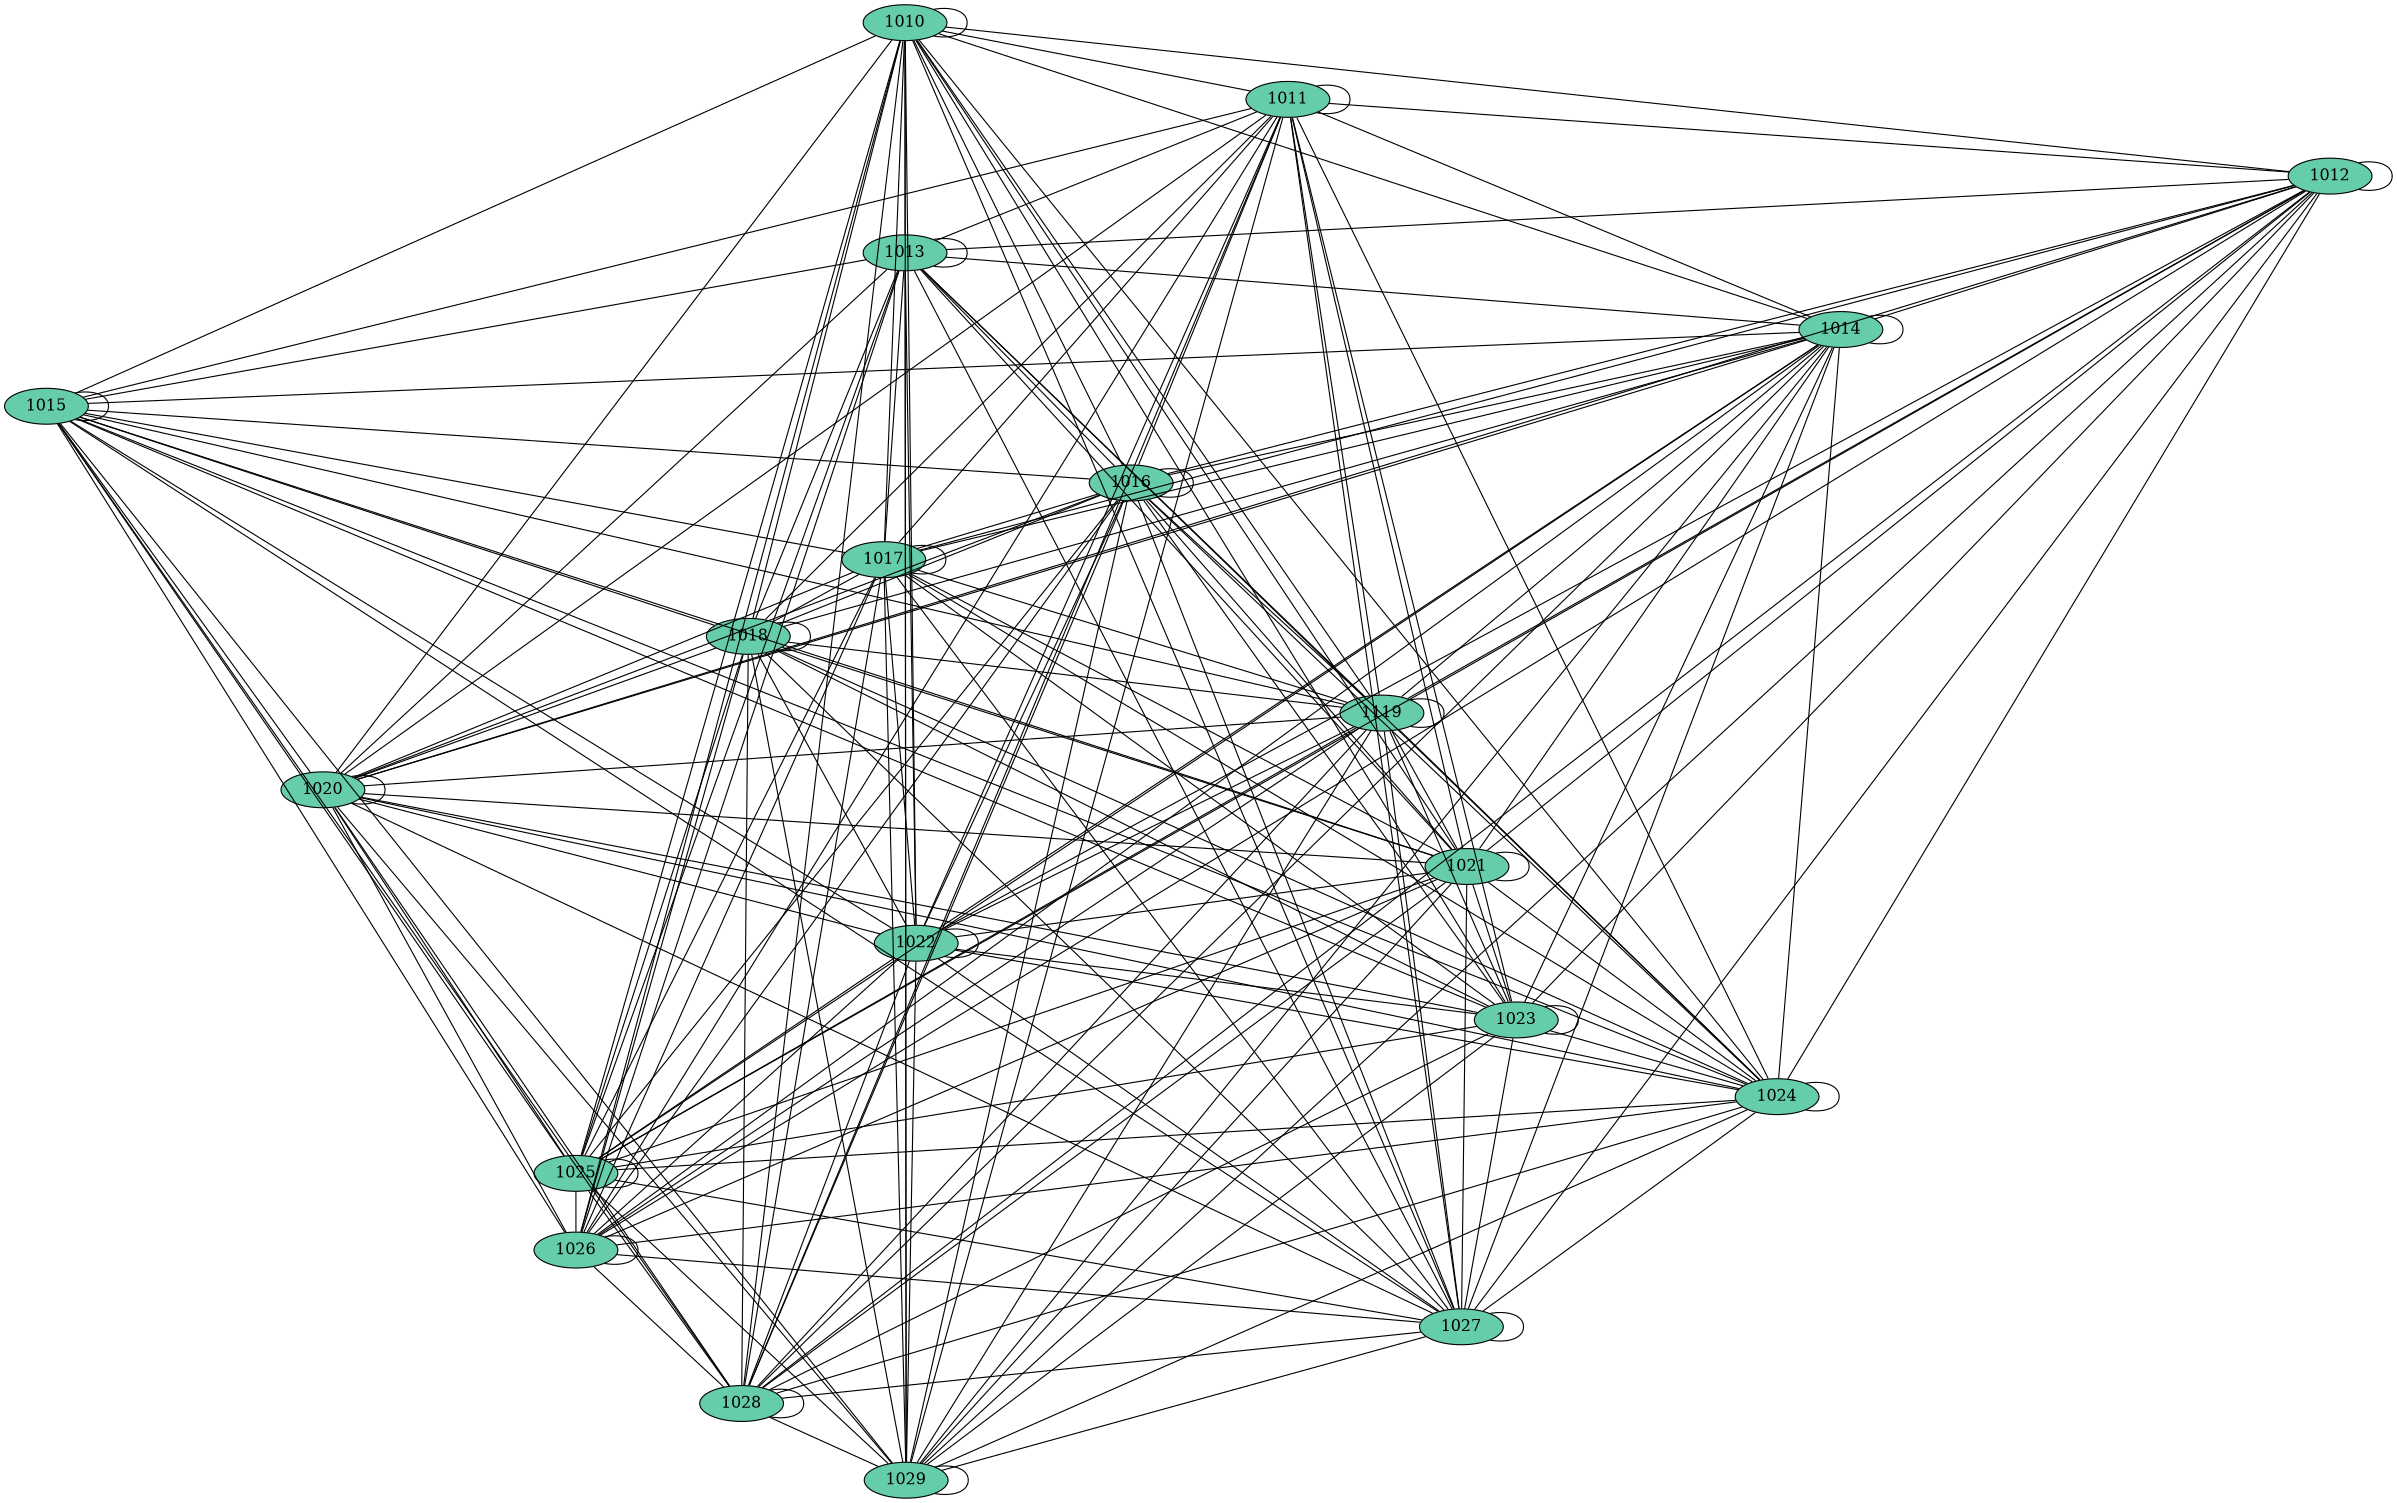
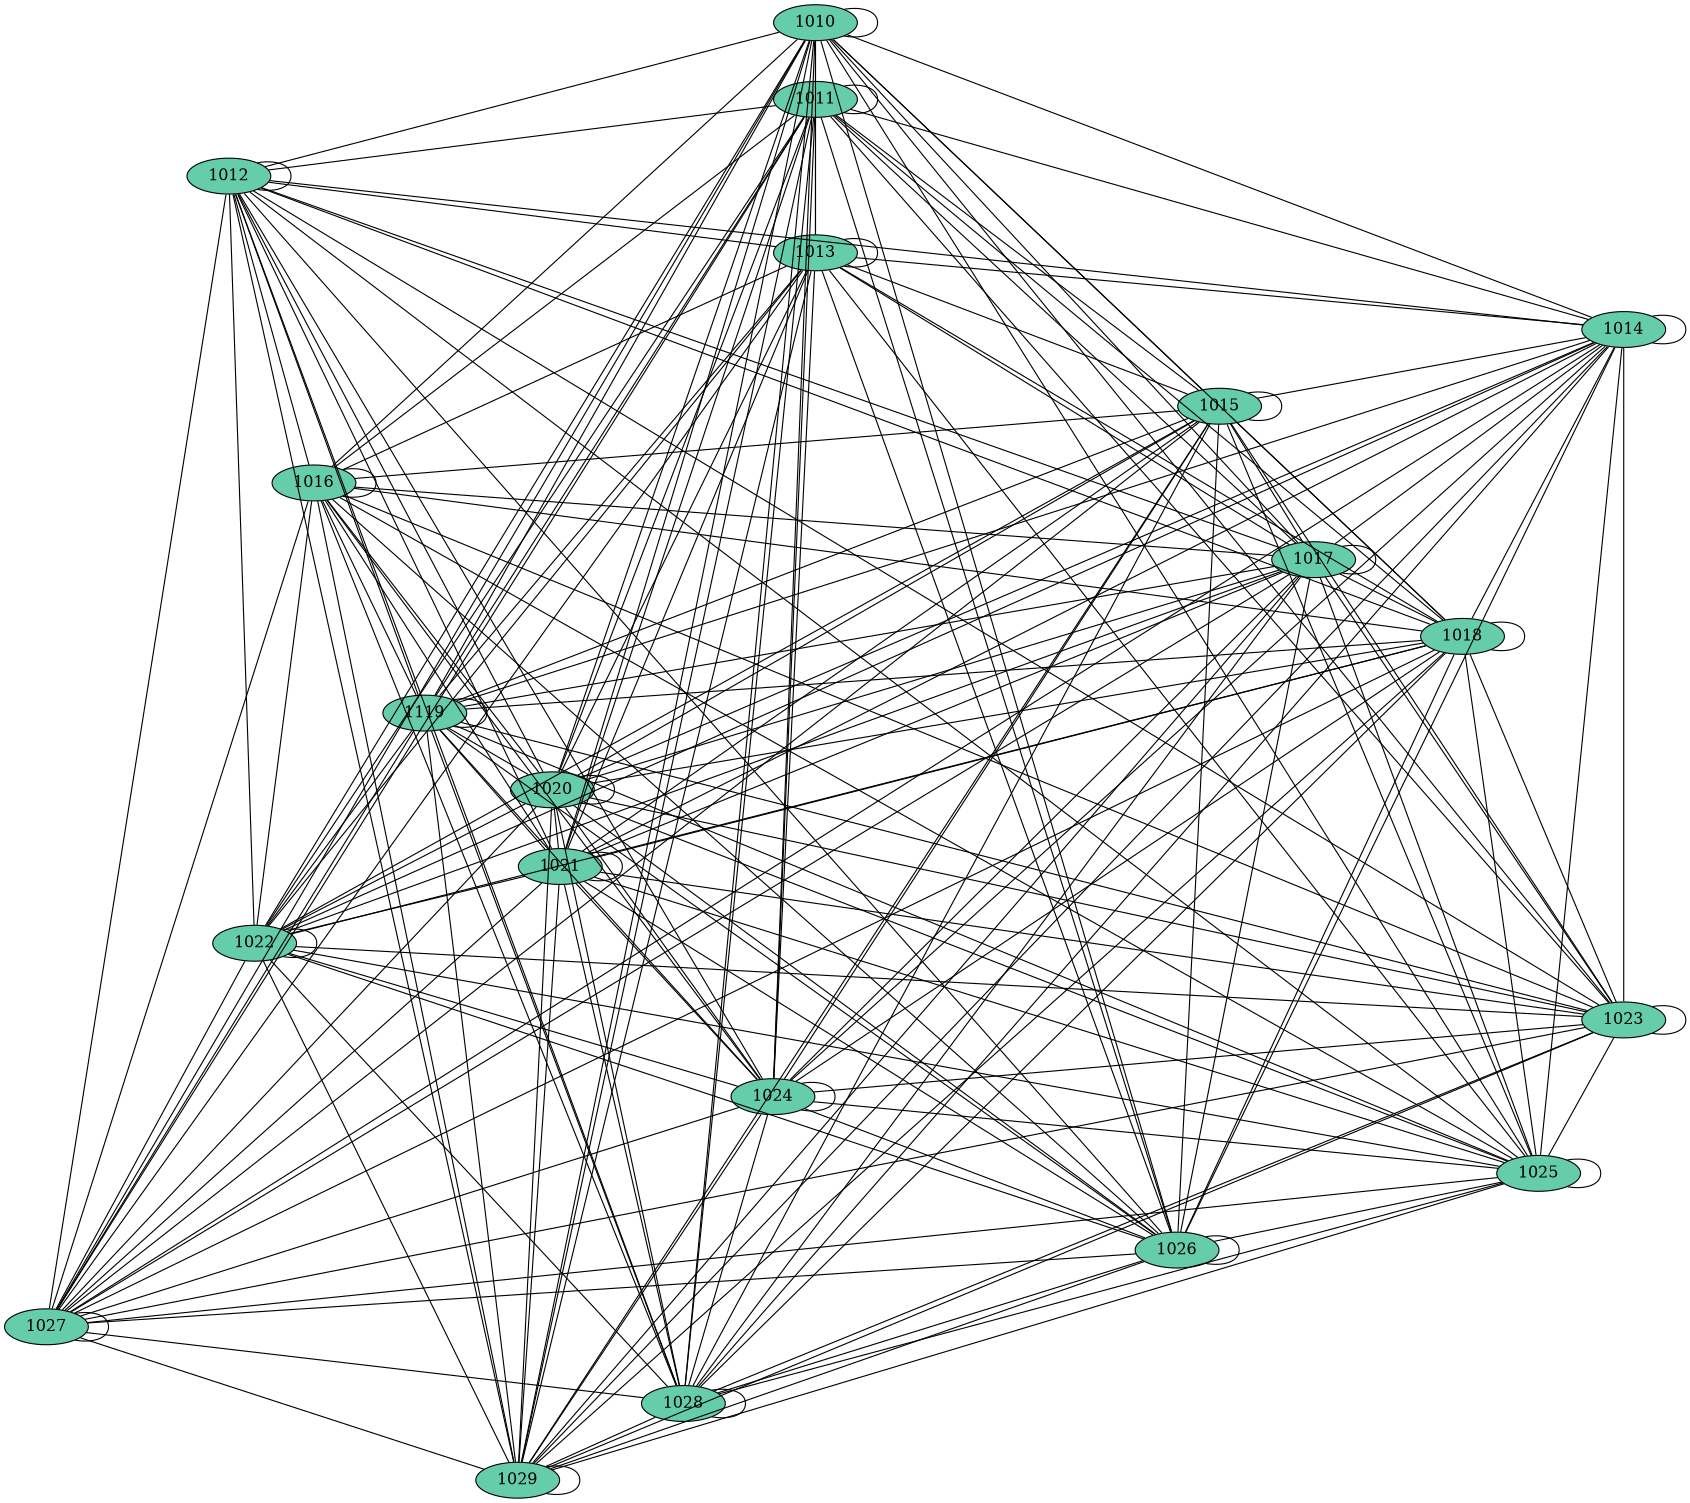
edge "1014" -- "1016": removed
edge "1012" -- "1018": added
edge "1026" -- "1029": added
